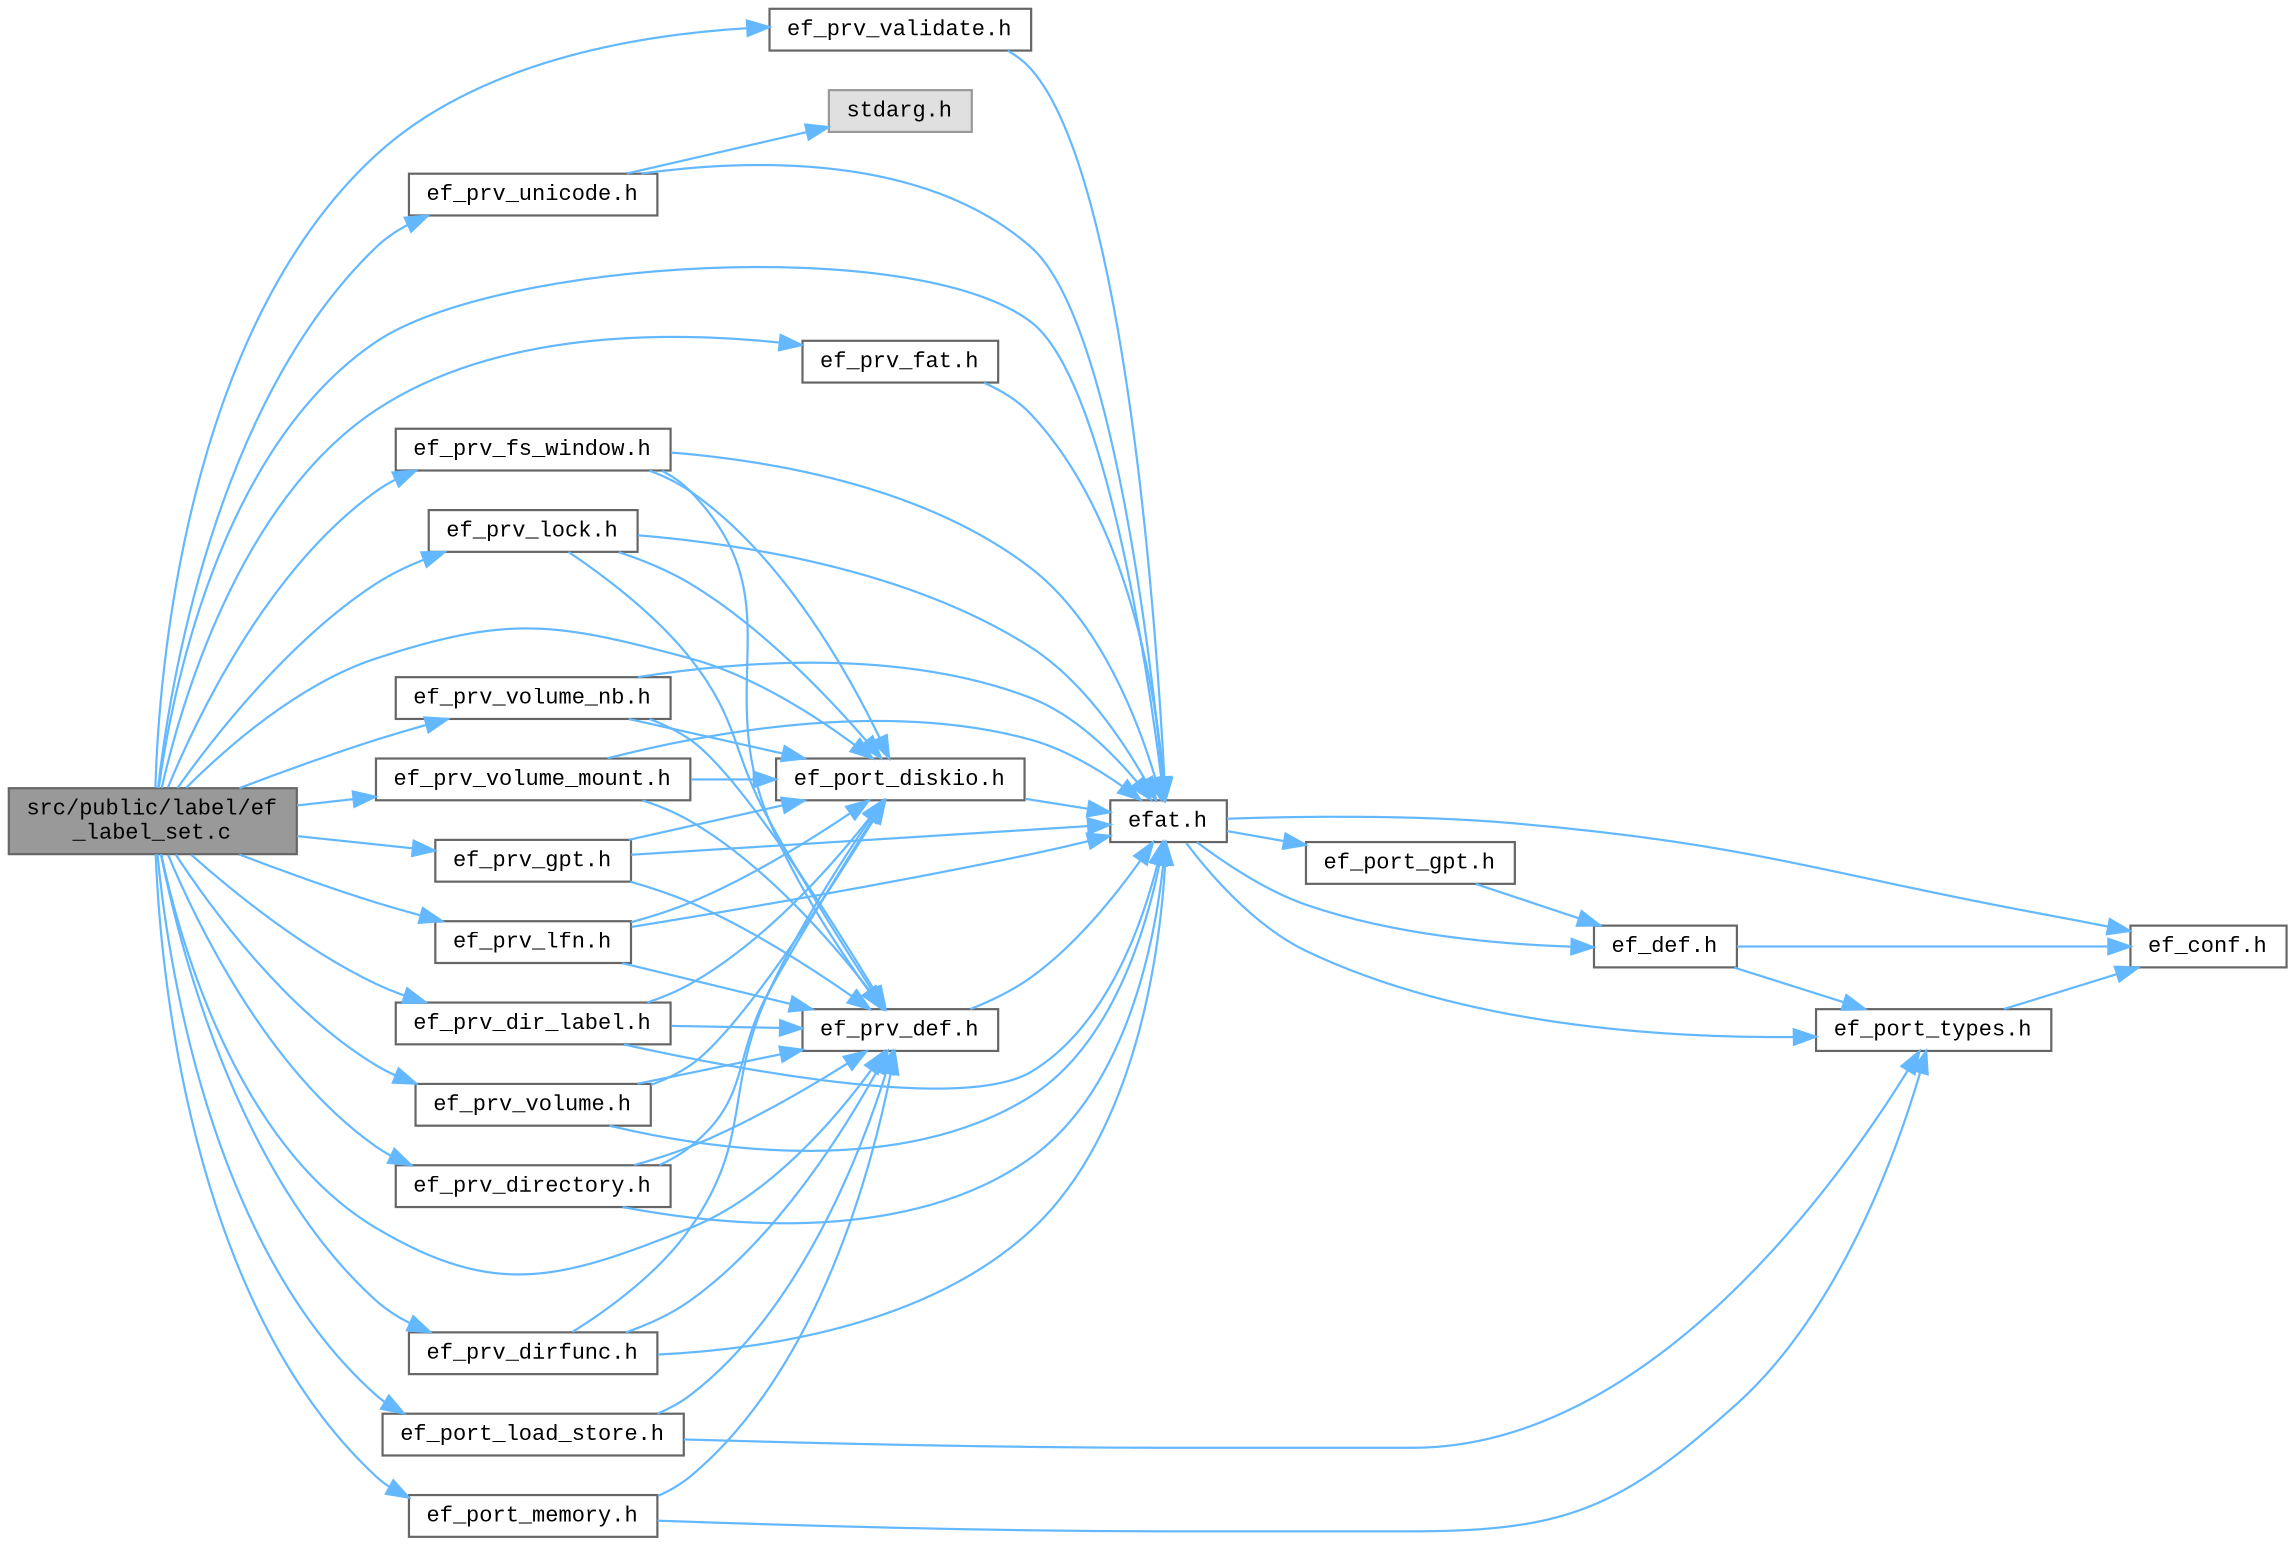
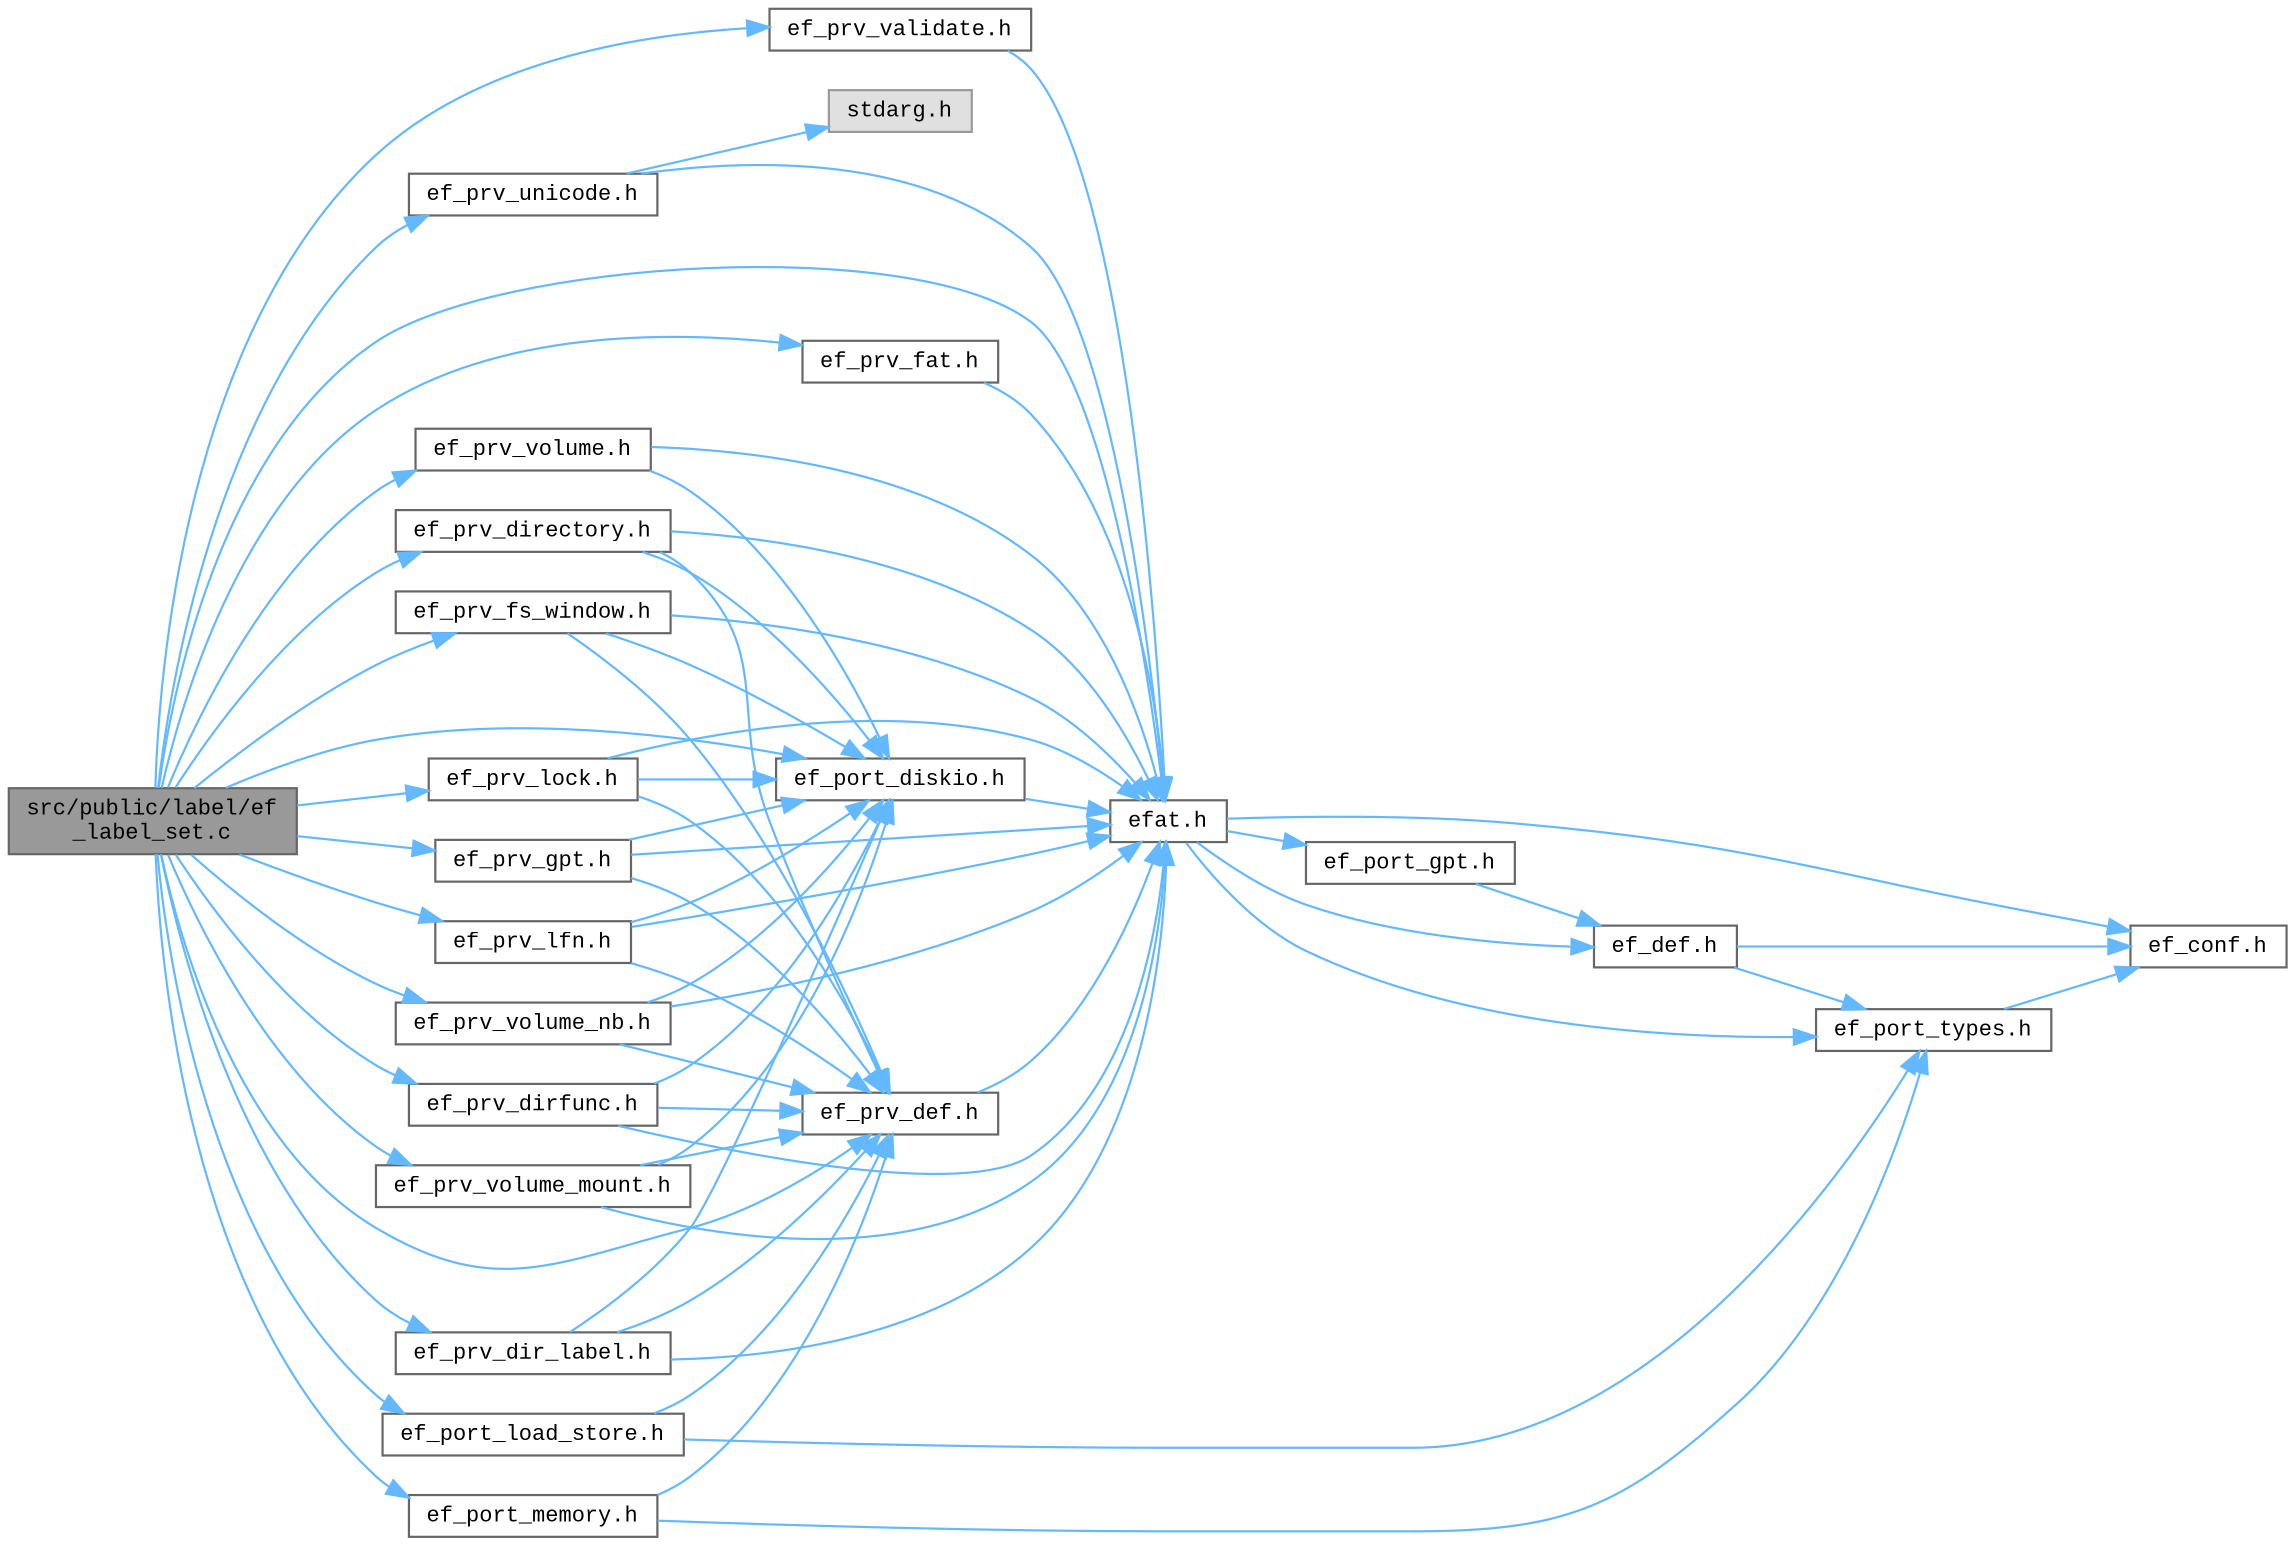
edge "ef_prv_volume.h" -> "ef_prv_def.h": removed
